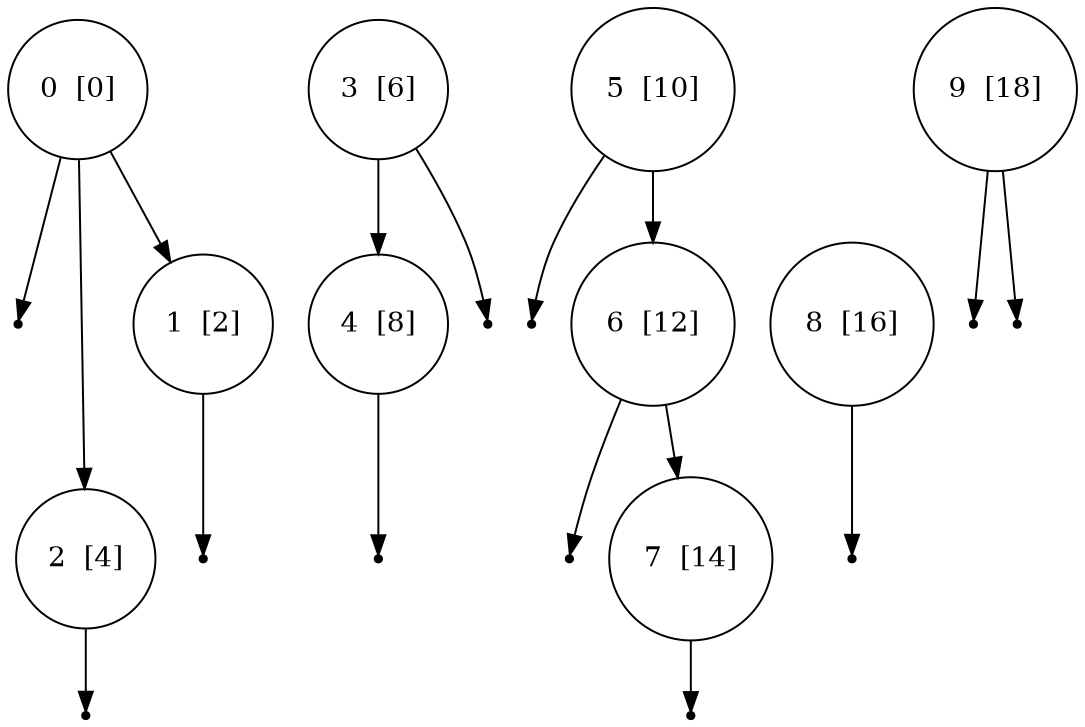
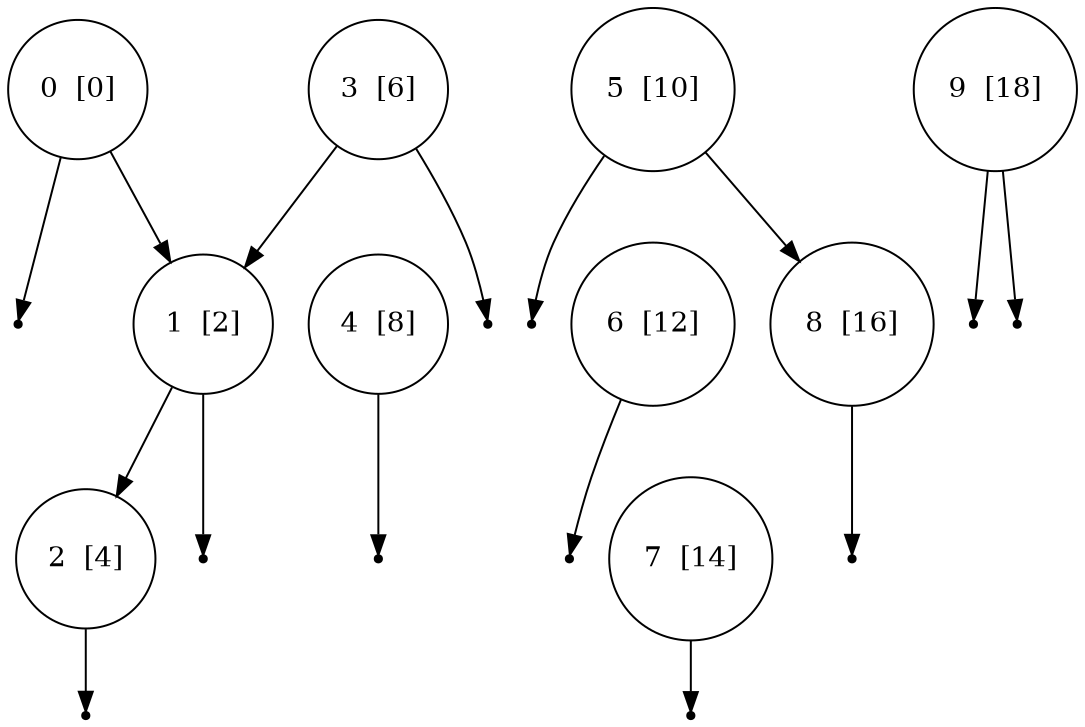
edge "3  [6]" -> "4  [8]": now "3  [6]" -> "1  [2]"
edge "5  [10]" -> "6  [12]": now "5  [10]" -> "8  [16]"
edge "0  [0]" -> "2  [4]": now "1  [2]" -> "2  [4]"
edge "6  [12]" -> "7  [14]": removed
